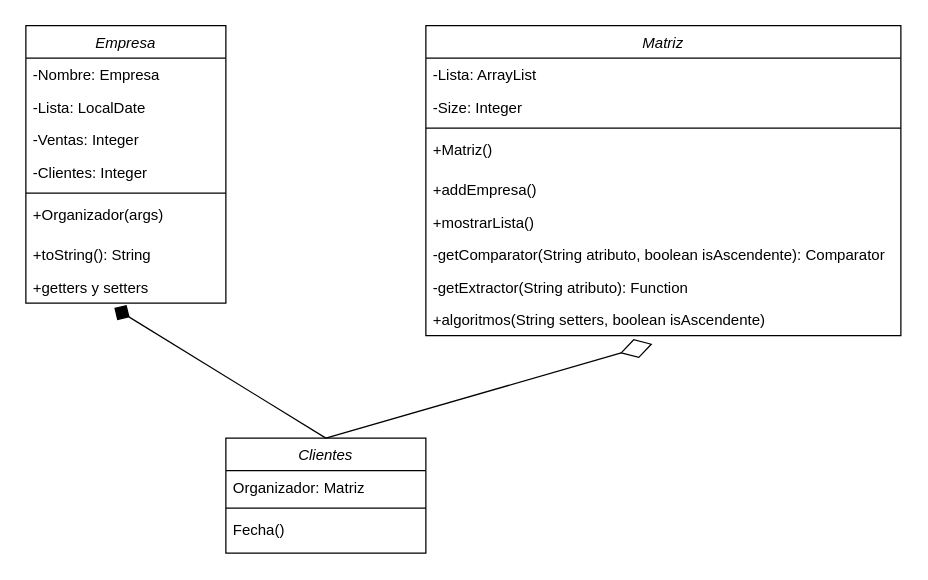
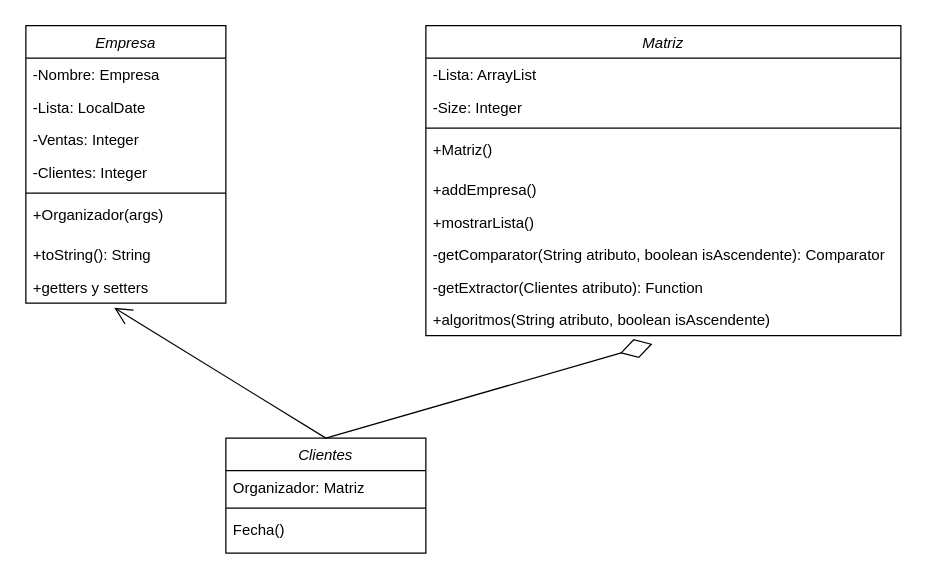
node "-getExtractor(String atributo): Function": label "-getExtractor(String atributo): Function" -> "-getExtractor(Clientes atributo): Function"
edge "Clientes" -> "+getters y setters": arrowhead diamond -> open
node "+algoritmos(String setters, boolean isAscendente)": label "+algoritmos(String setters, boolean isAscendente)" -> "+algoritmos(String atributo, boolean isAscendente)"
